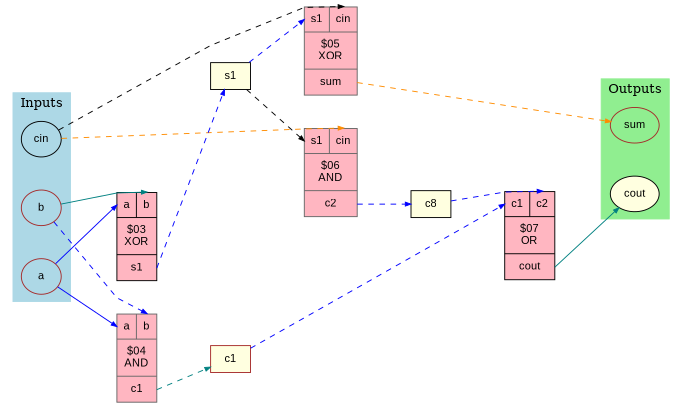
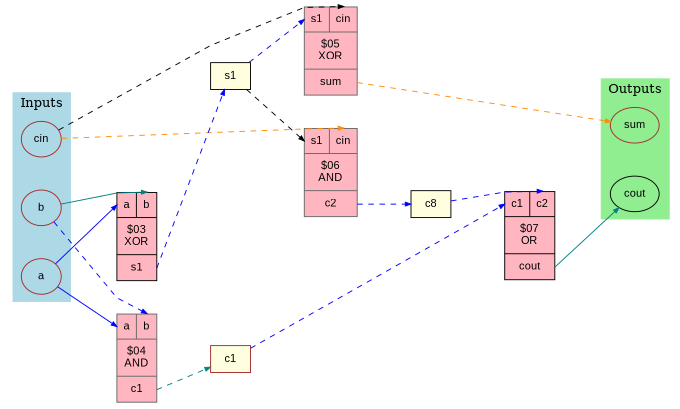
node "cin": color black -> brown
node "cout": fillcolor lightyellow -> lightgreen
